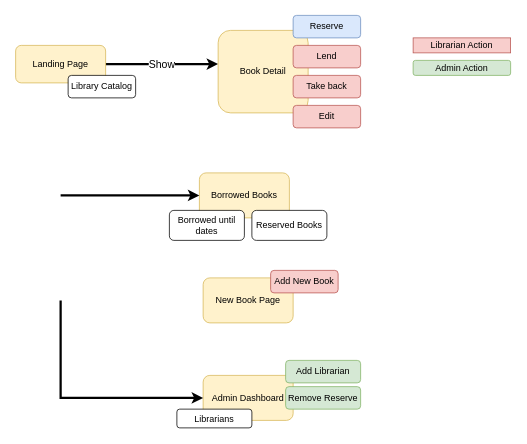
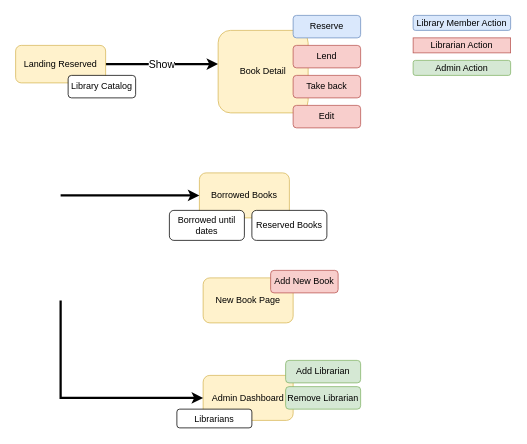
node "Library Member Action": added
node "Landing Page": label "Landing Page" -> "Landing Reserved"
node "Remove Reserve": label "Remove Reserve" -> "Remove Librarian"
